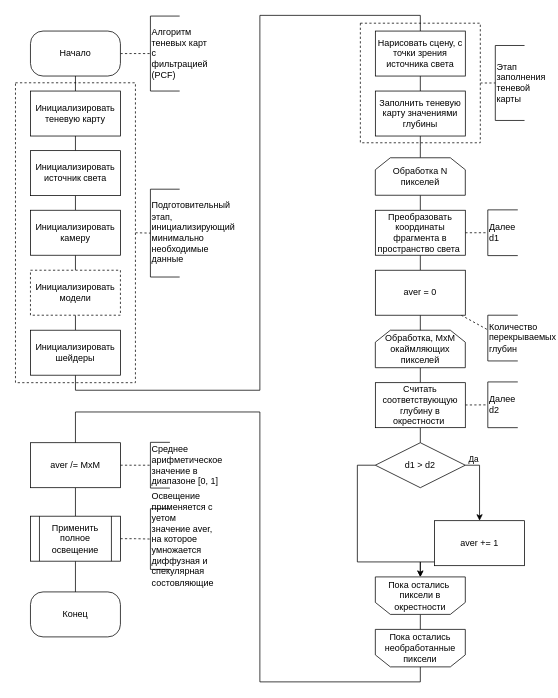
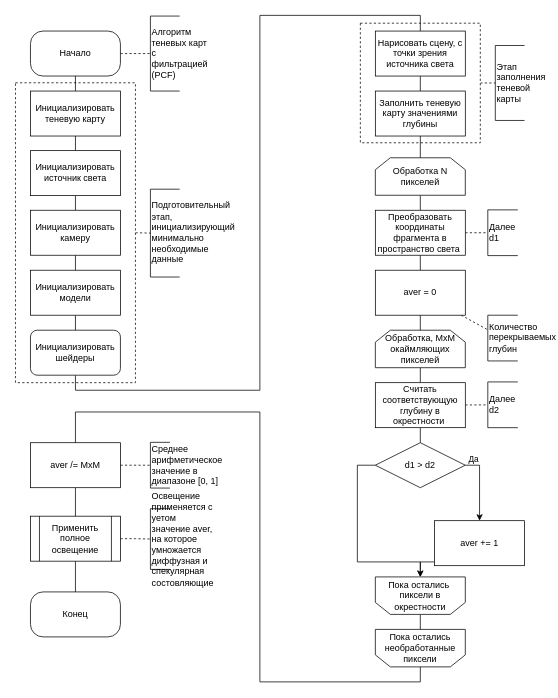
node "Инициализировать модели": style dashed -> solid
node "Инициализировать шейдеры": shape rectangle -> rounded rectangle
